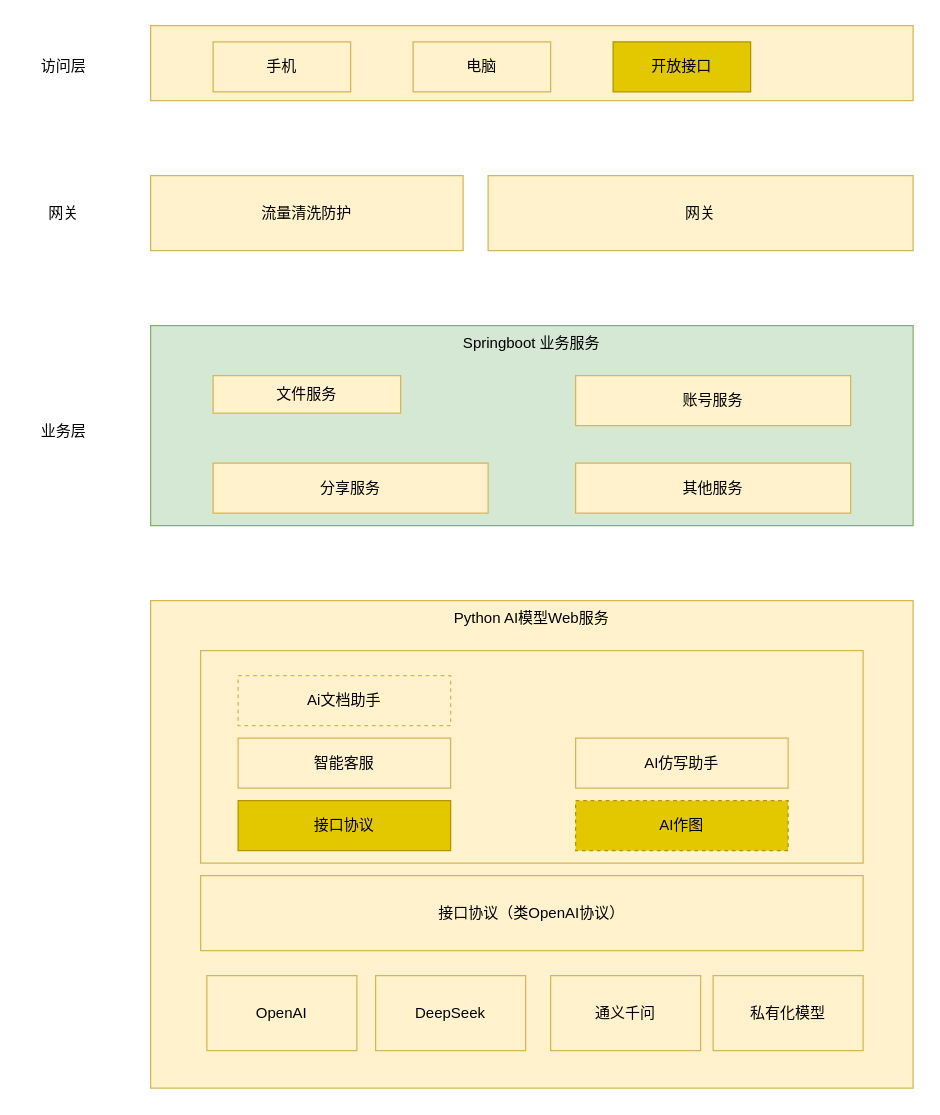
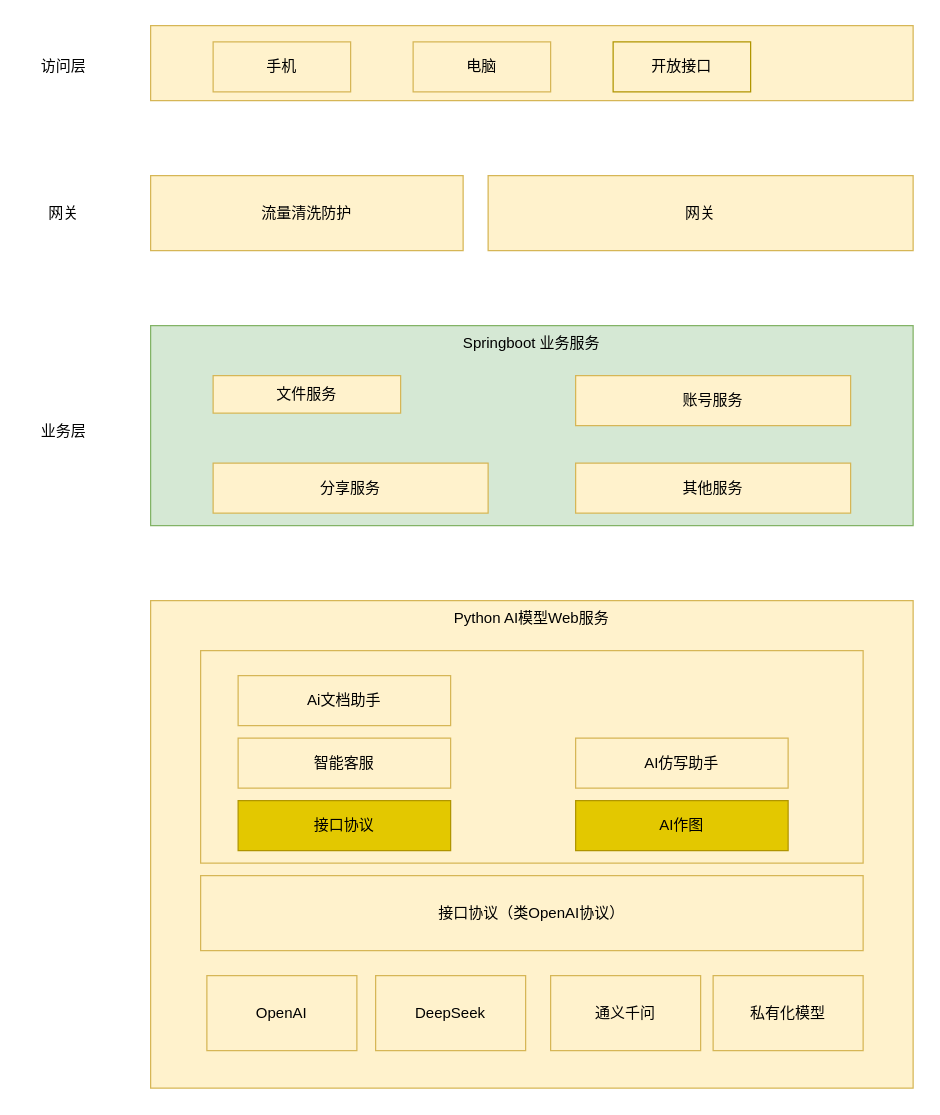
node "开放接口": fillcolor #e3c800 -> #fff2cc
node "Ai文档助手": style dashed -> solid
node "AI作图": style dashed -> solid
